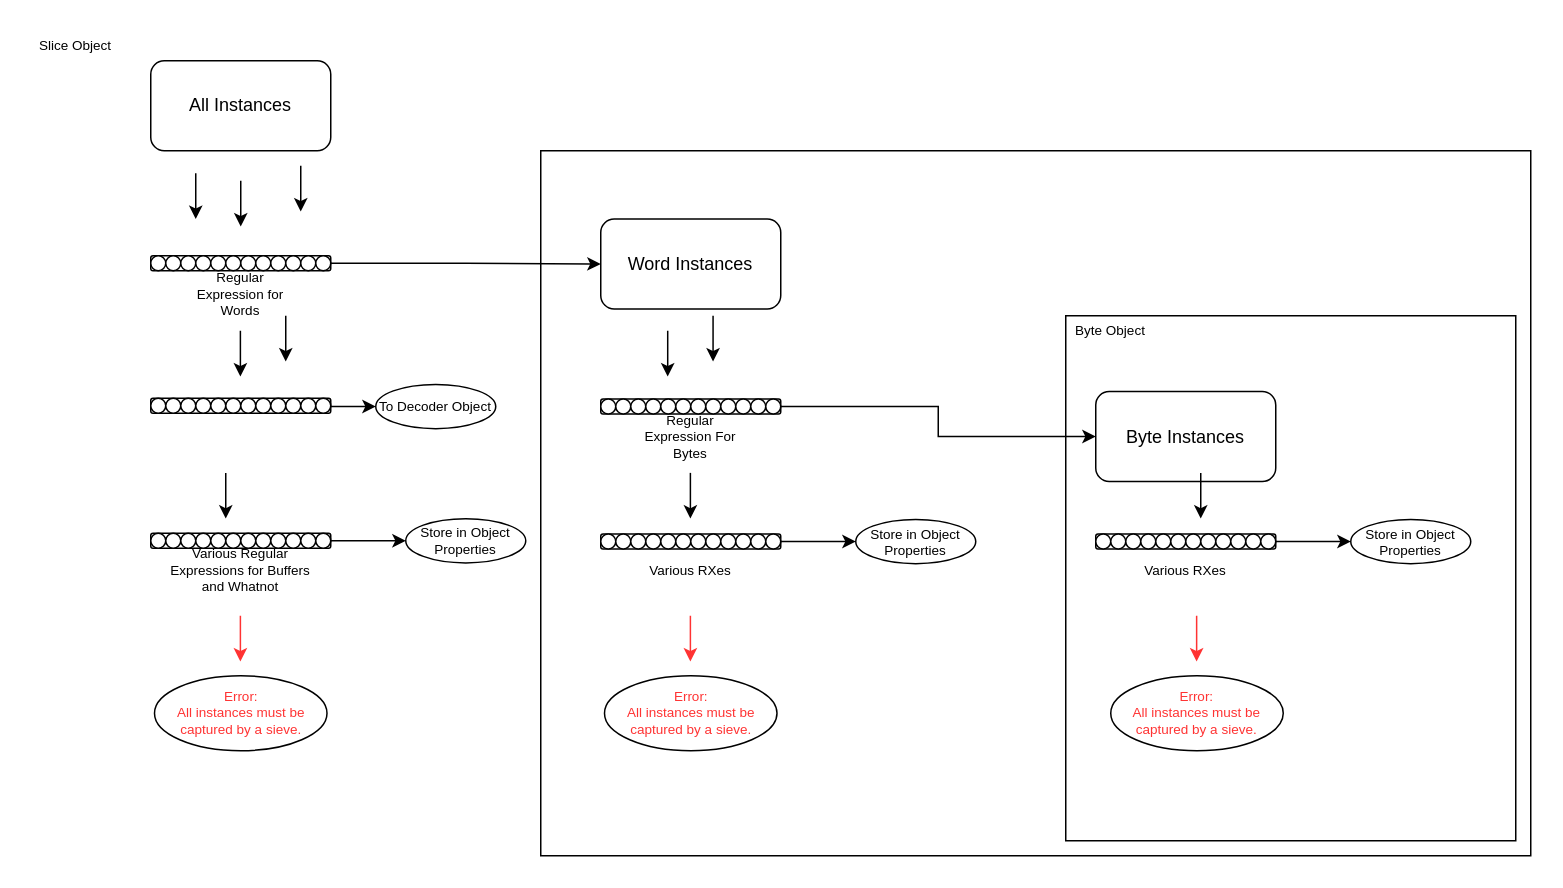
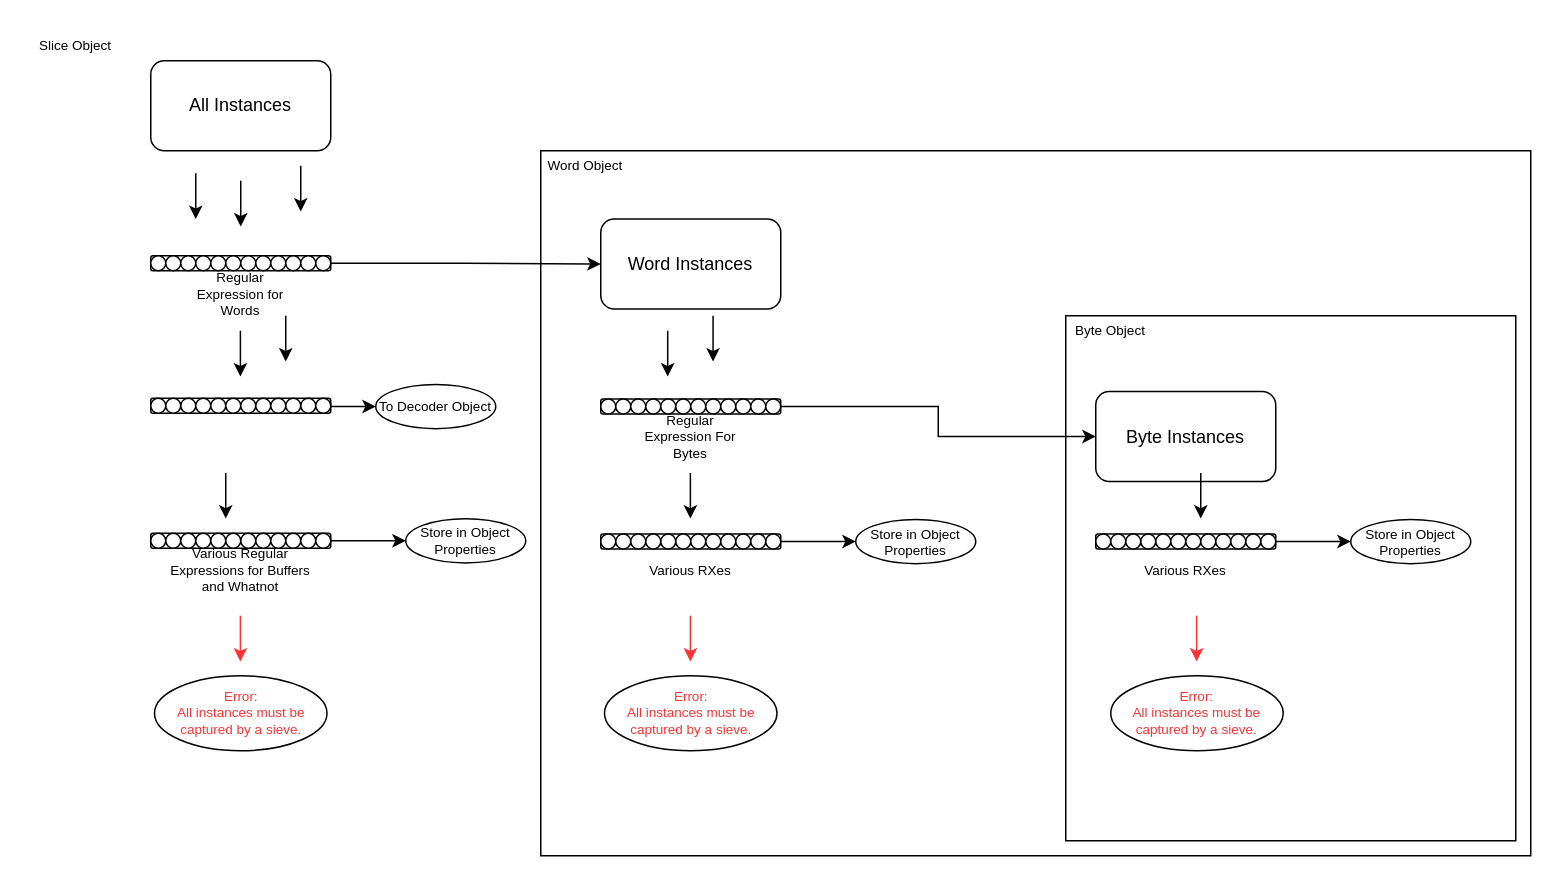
node "Word Object": added
